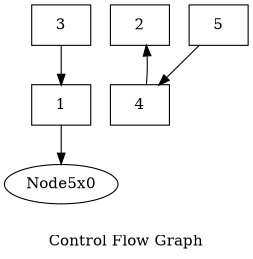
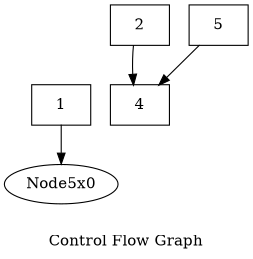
node "3": removed
edge "4" -> "2": reversed
